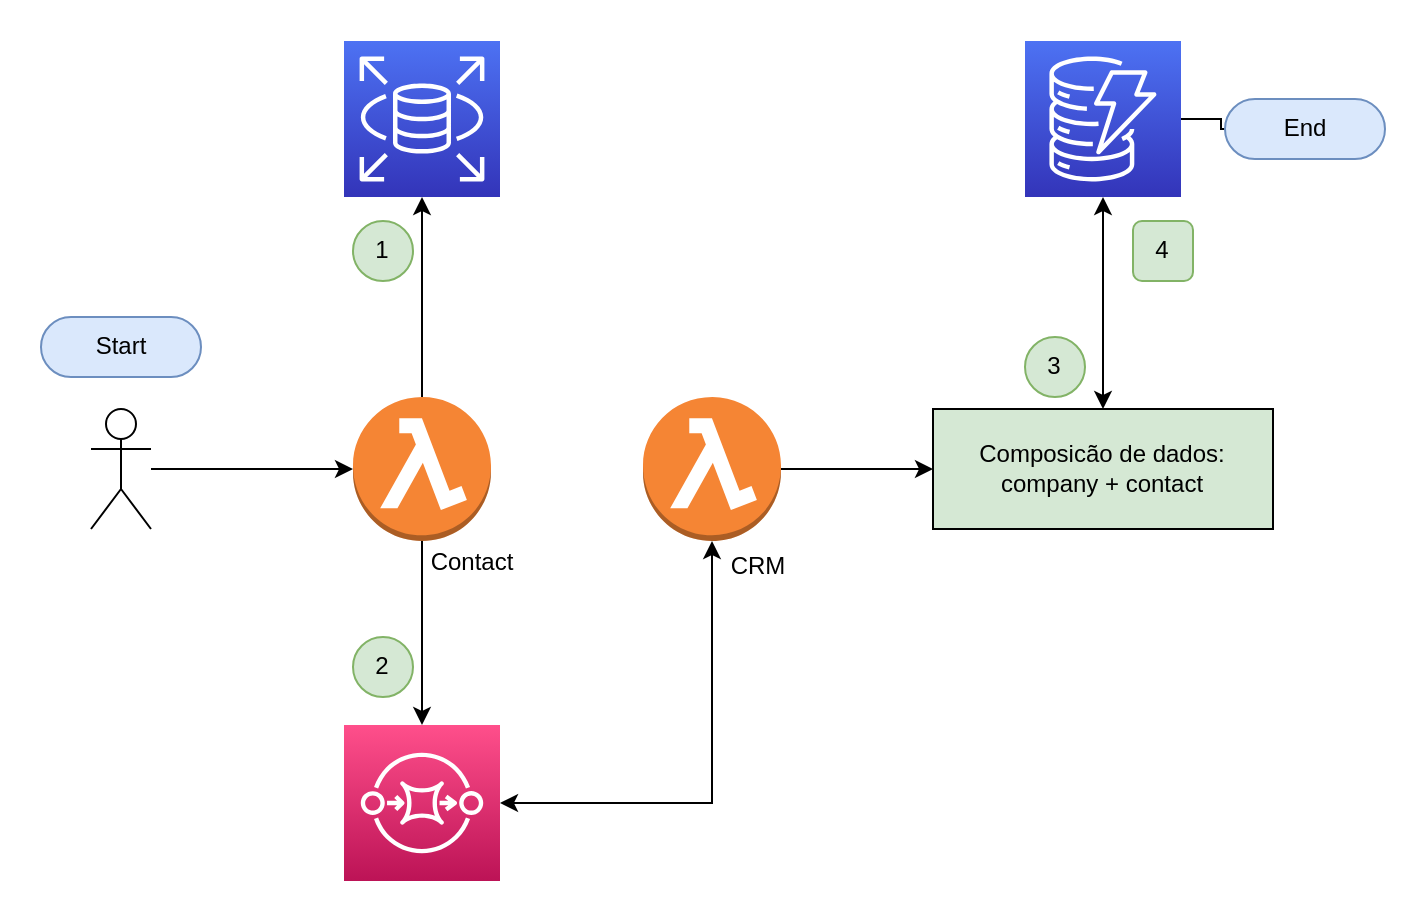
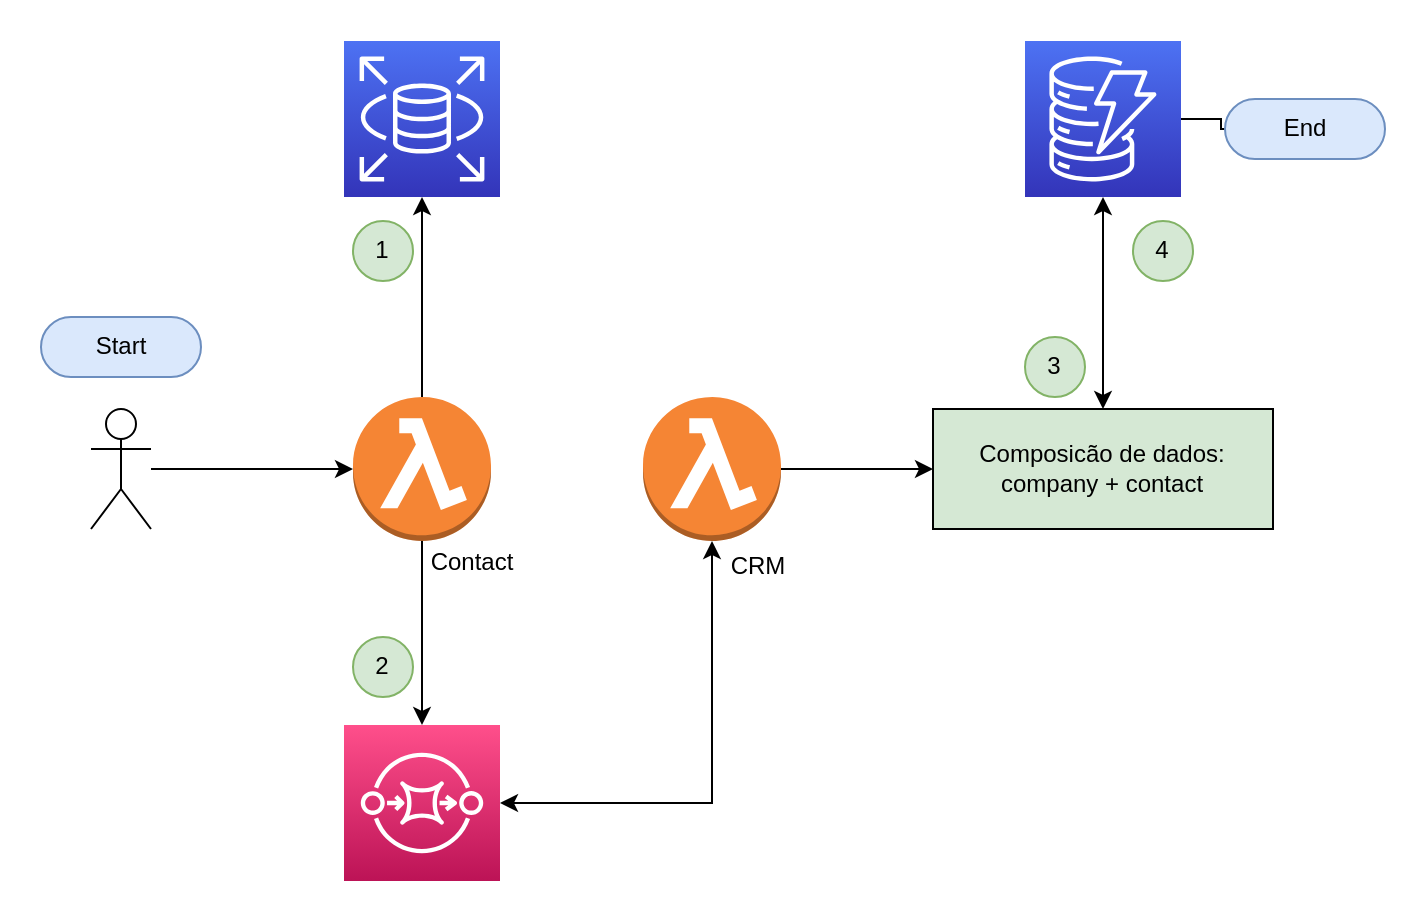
node "4": shape rounded rectangle -> ellipse
